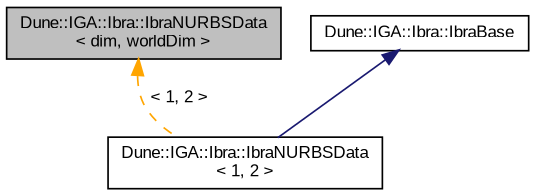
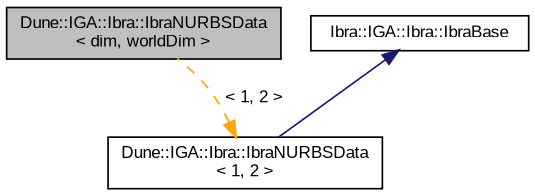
node "Dune::IGA::Ibra::IbraBase": label "Dune::IGA::Ibra::IbraBase" -> "Ibra::IGA::Ibra::IbraBase"
edge "Dune::IGA::Ibra::IbraNURBSData < 1, 2 >" -> "Dune::IGA::Ibra::IbraNURBSData < dim, worldDim >": reversed
